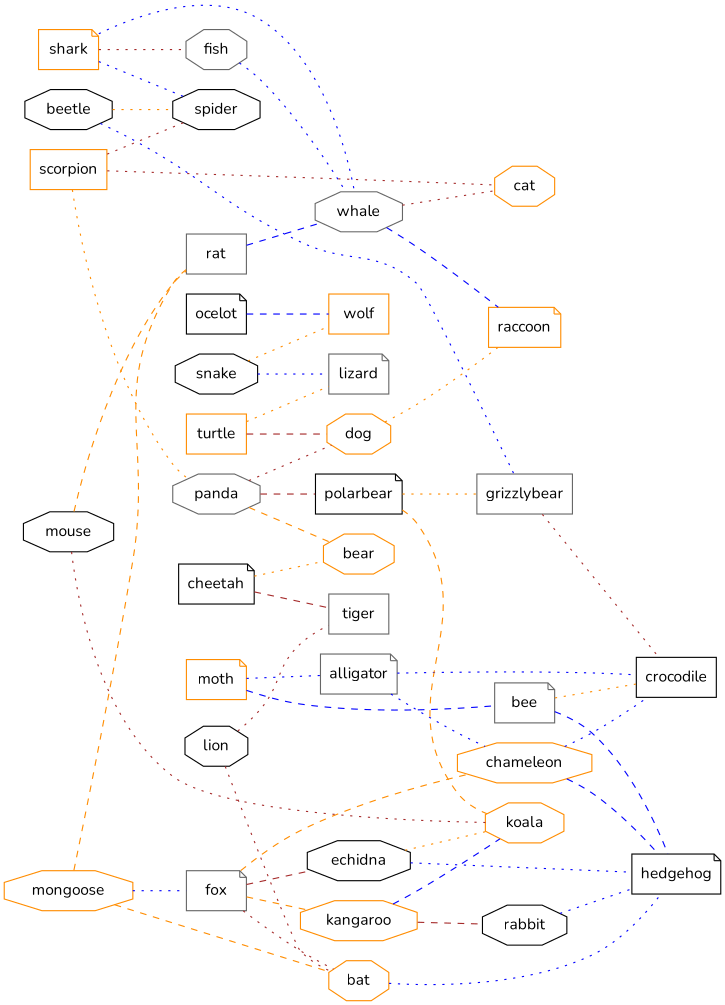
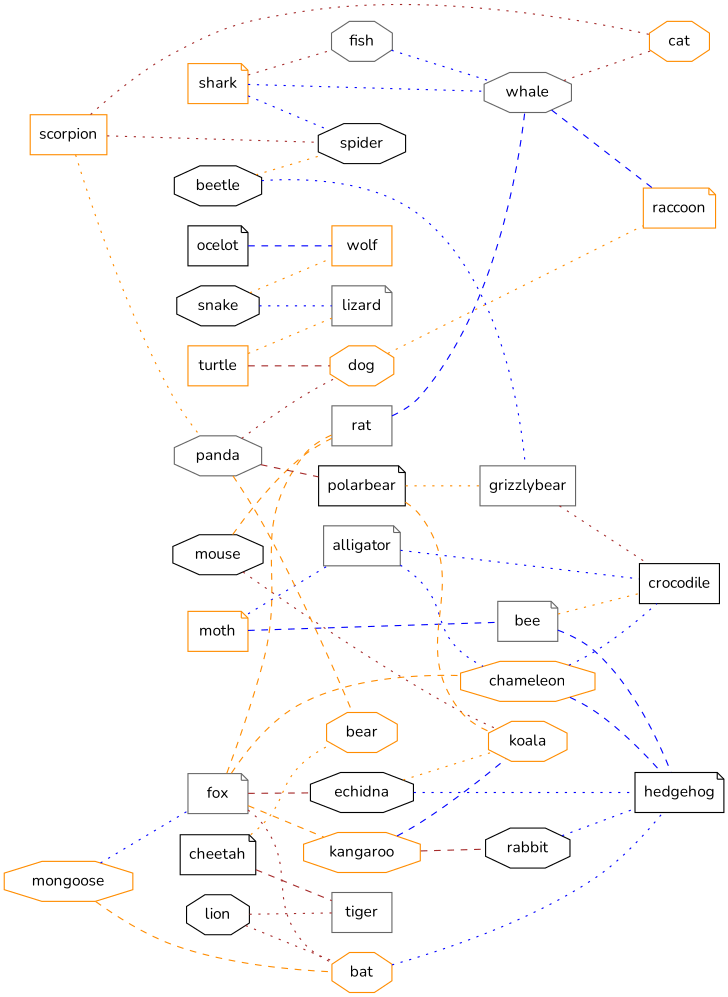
edge "rat" -- "mongoose": now "rat" -- "fox"
